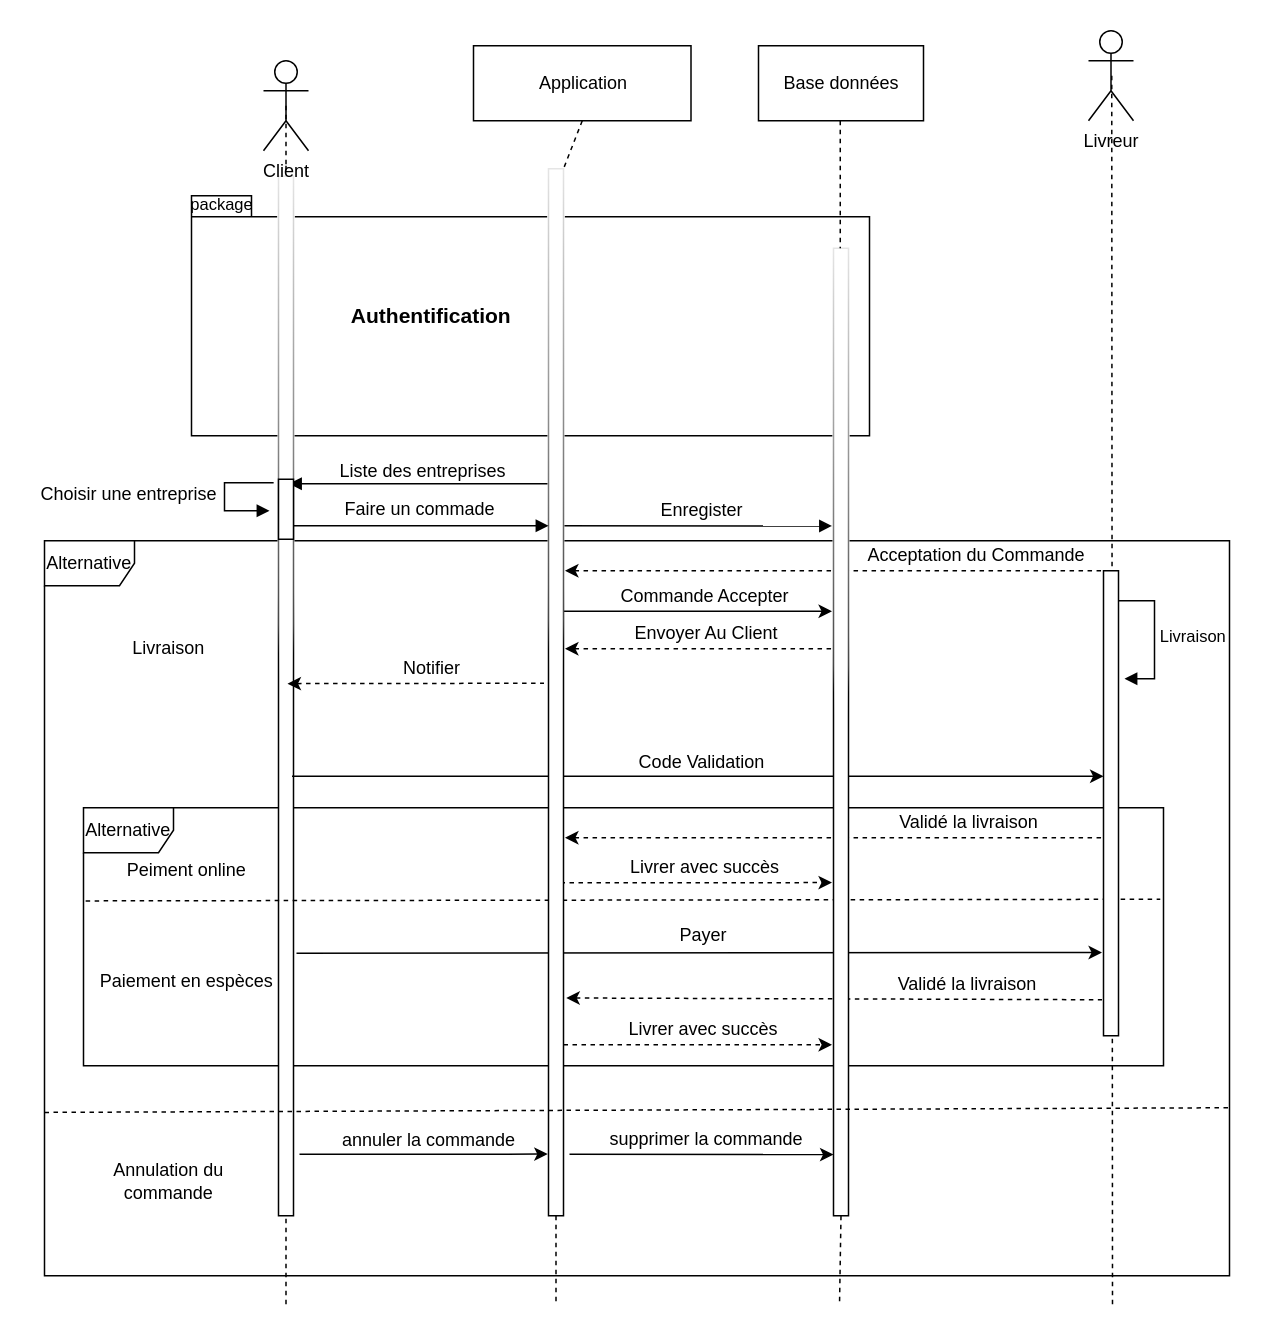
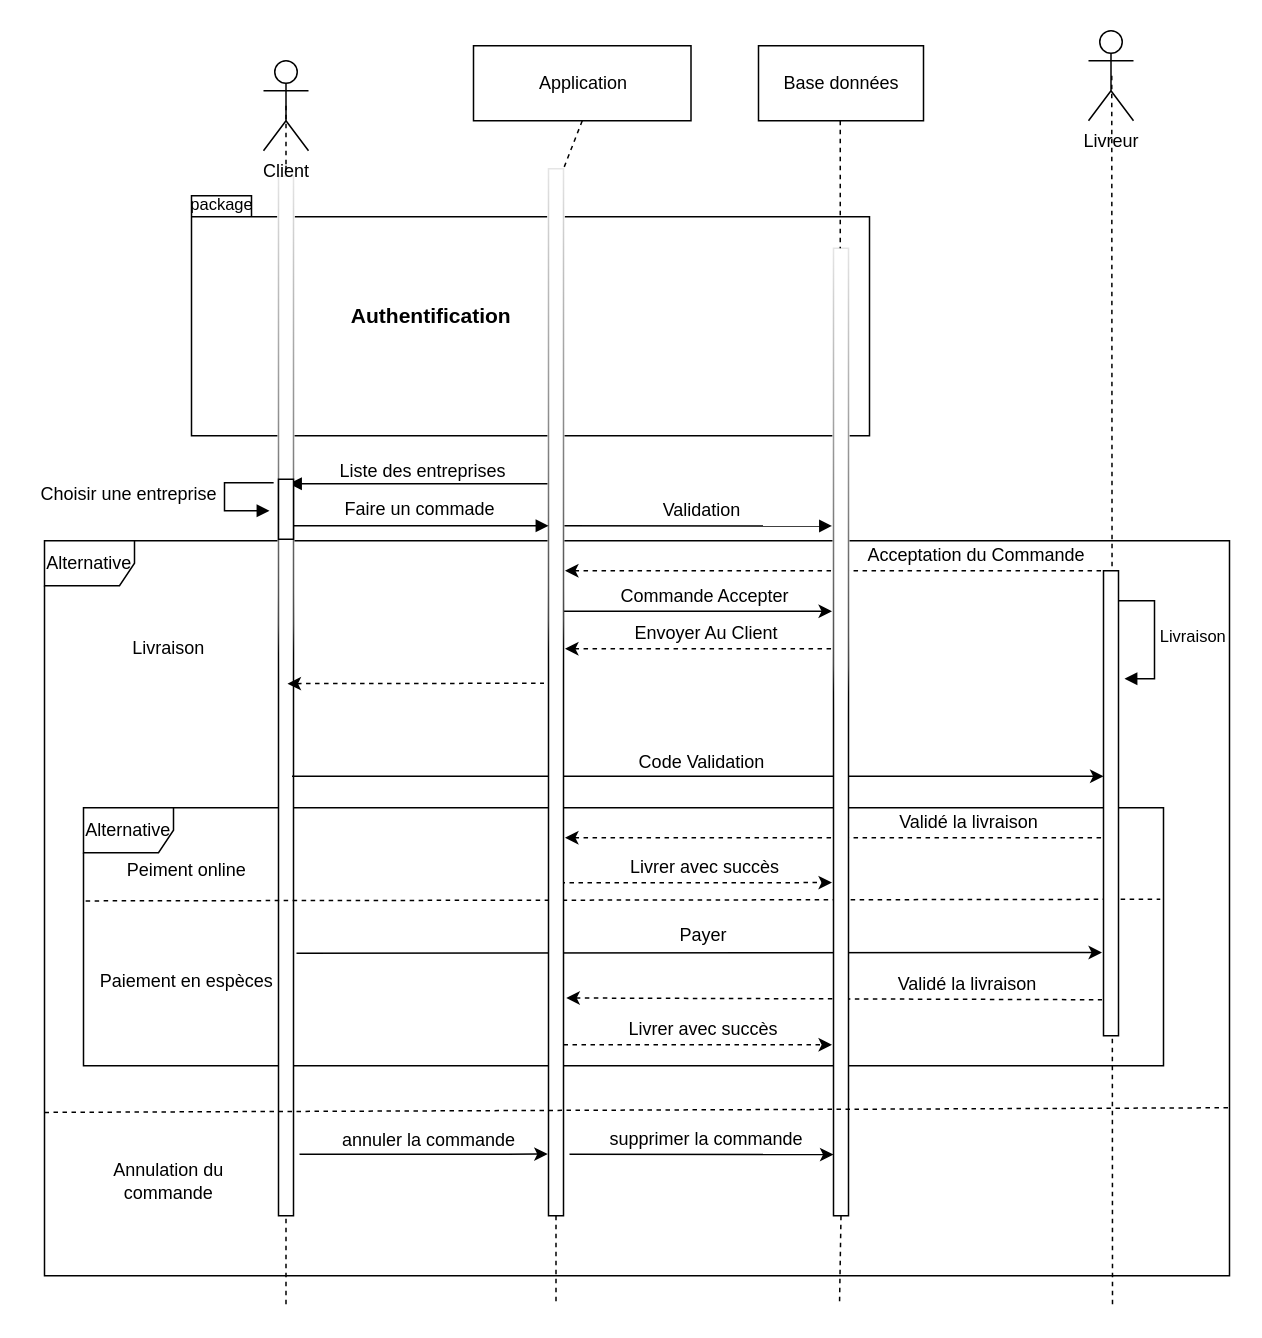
node "Enregister": label "Enregister" -> "Validation"
node "Notifier": removed
